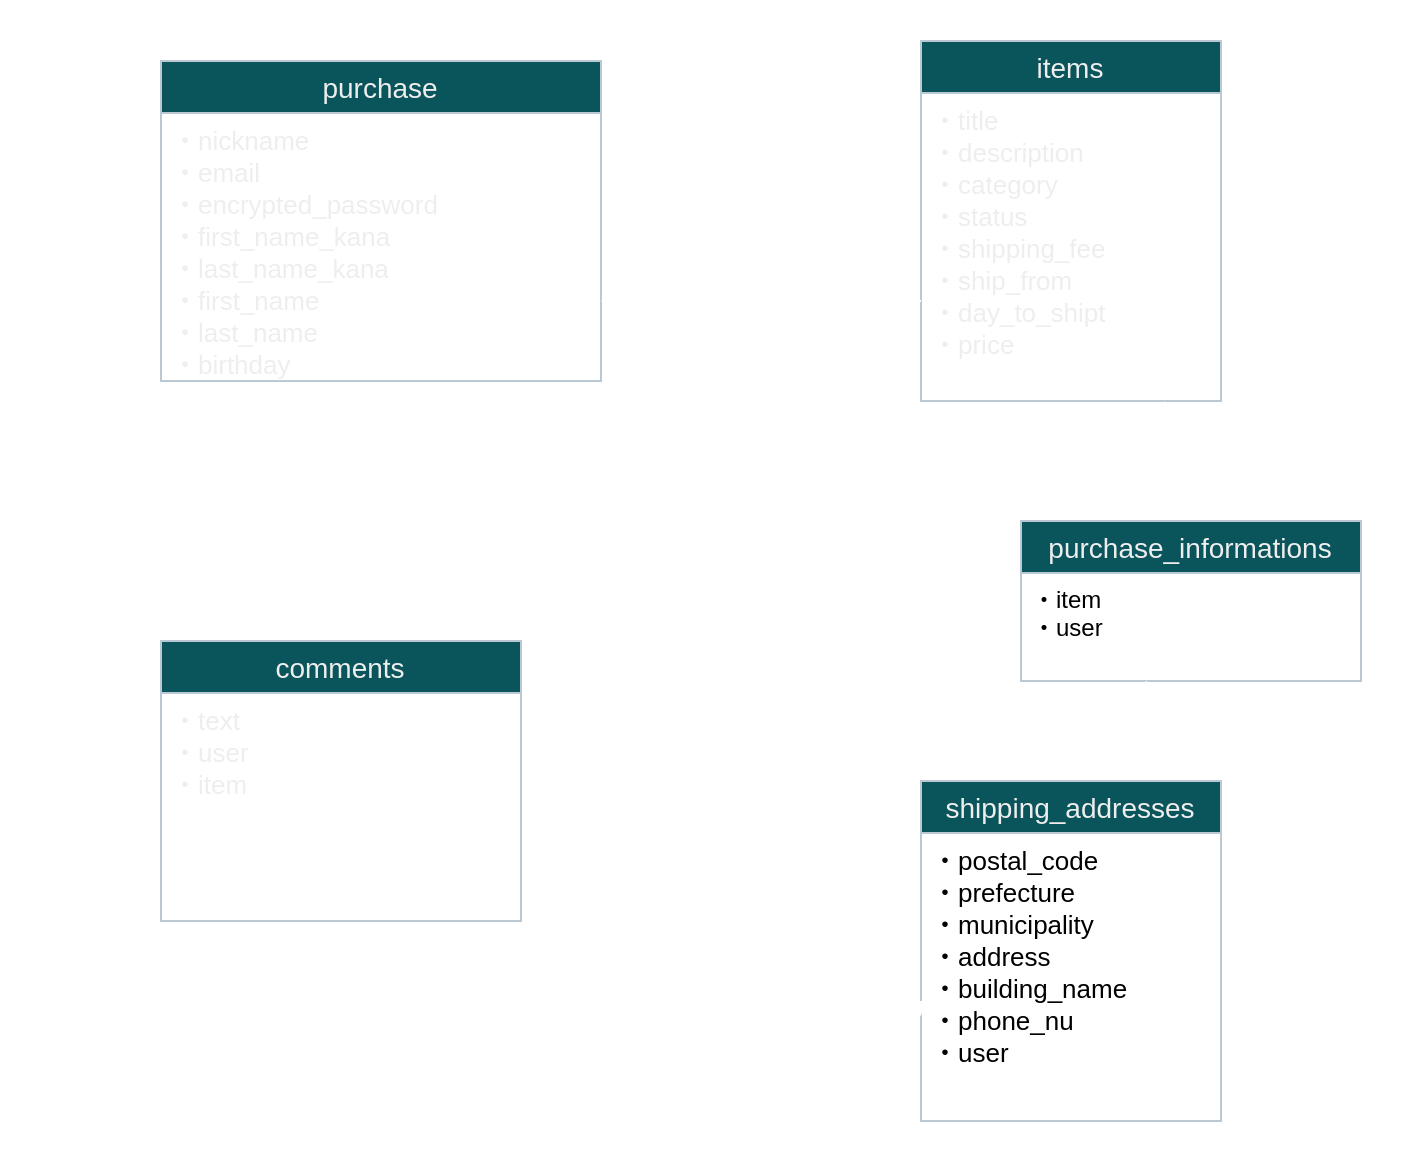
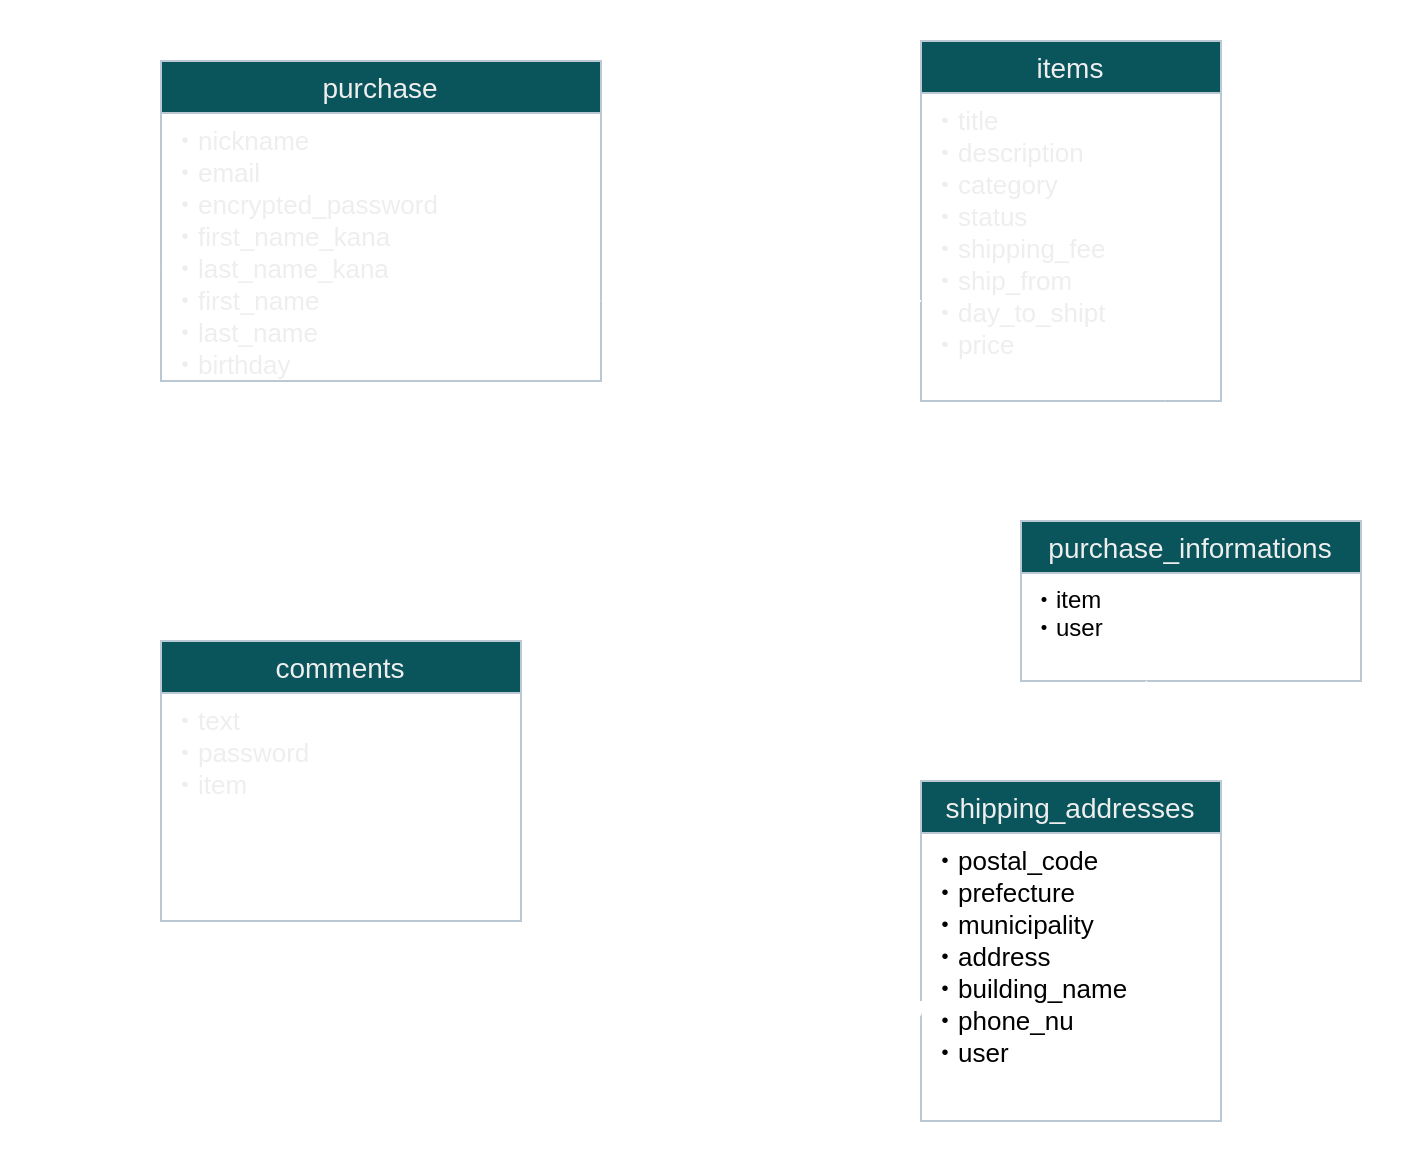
node "・text ・user ・item": label "・text ・user ・item" -> "・text ・password ・item"
